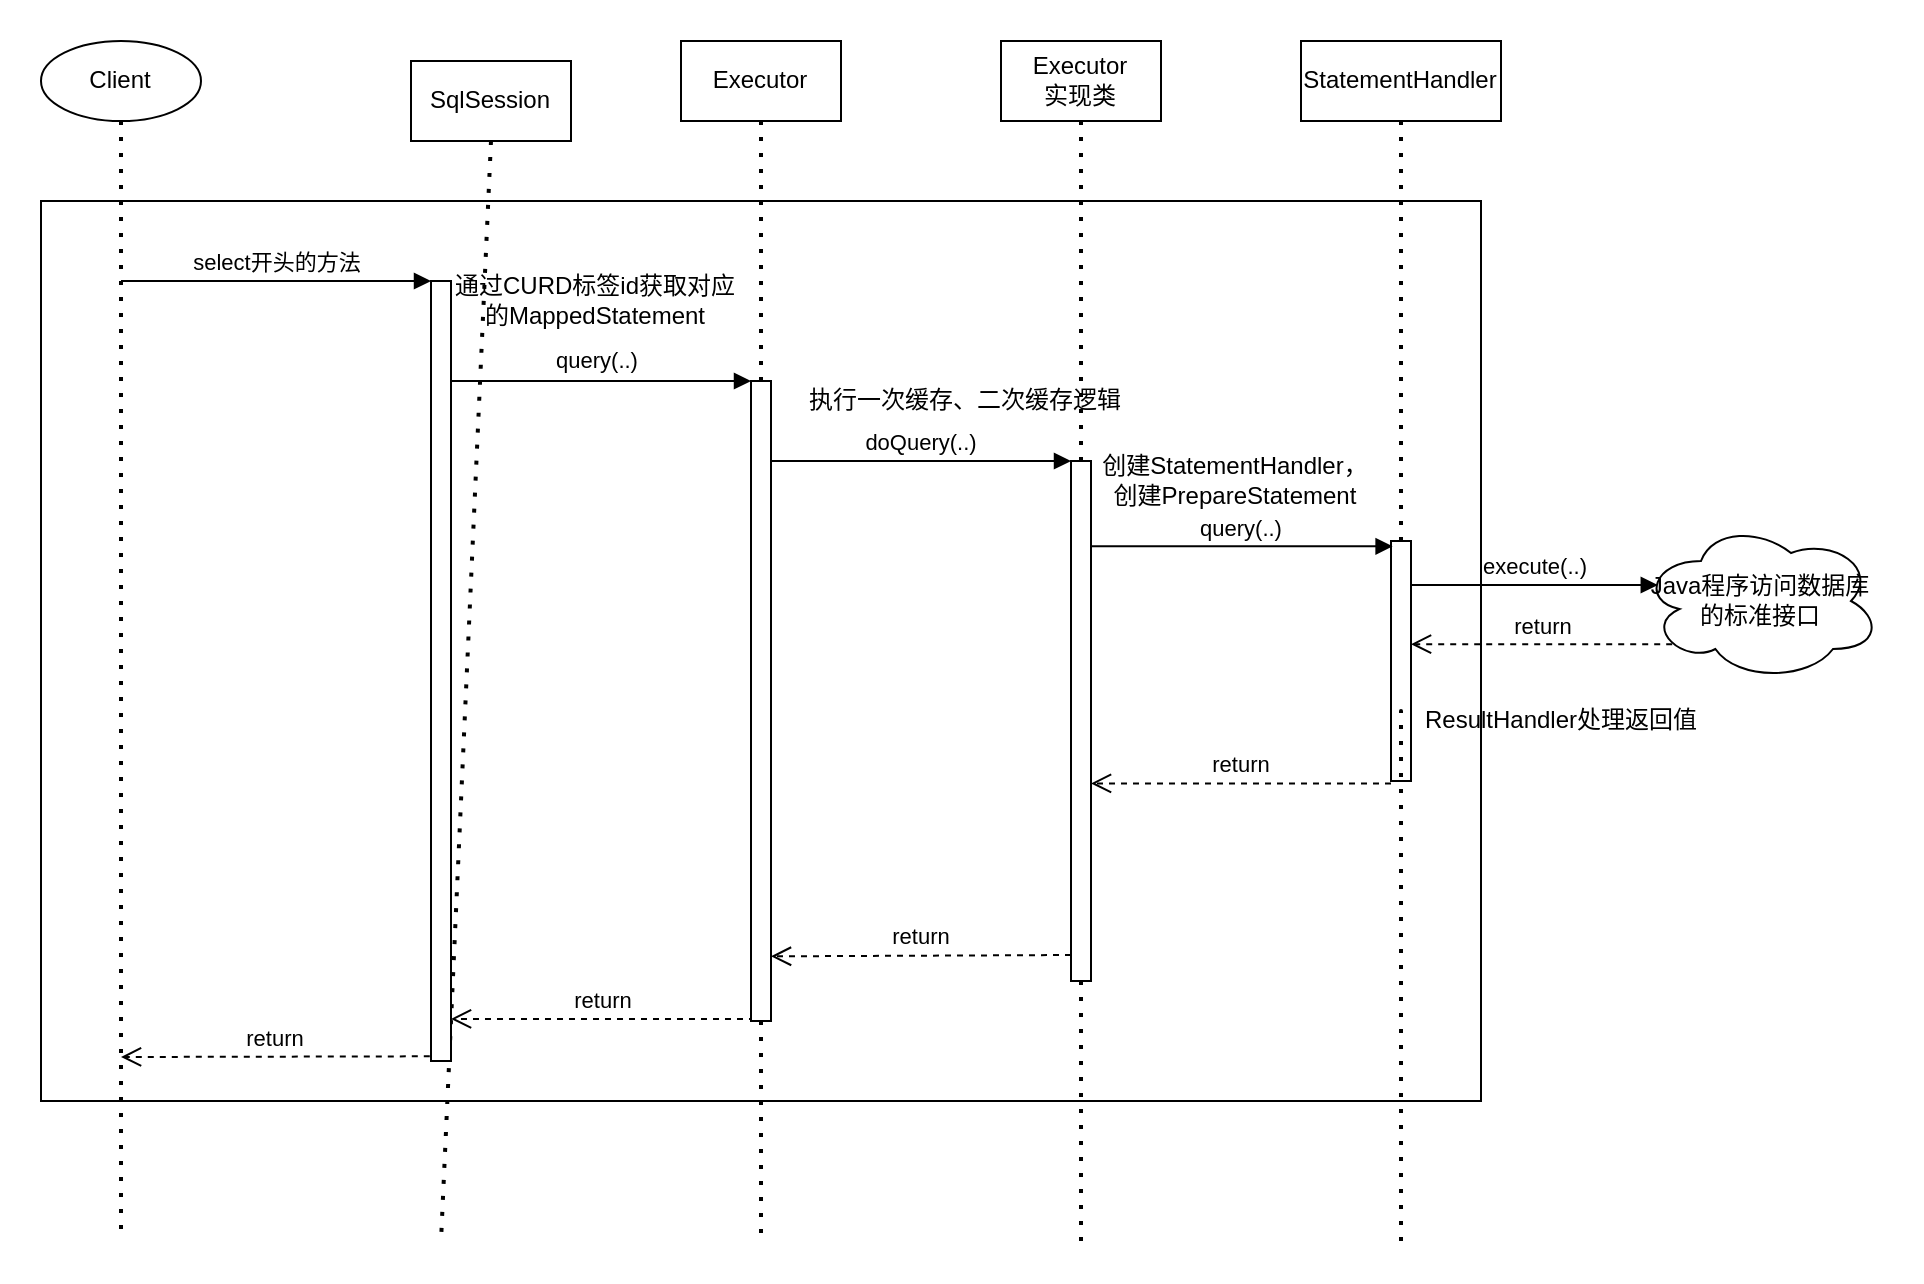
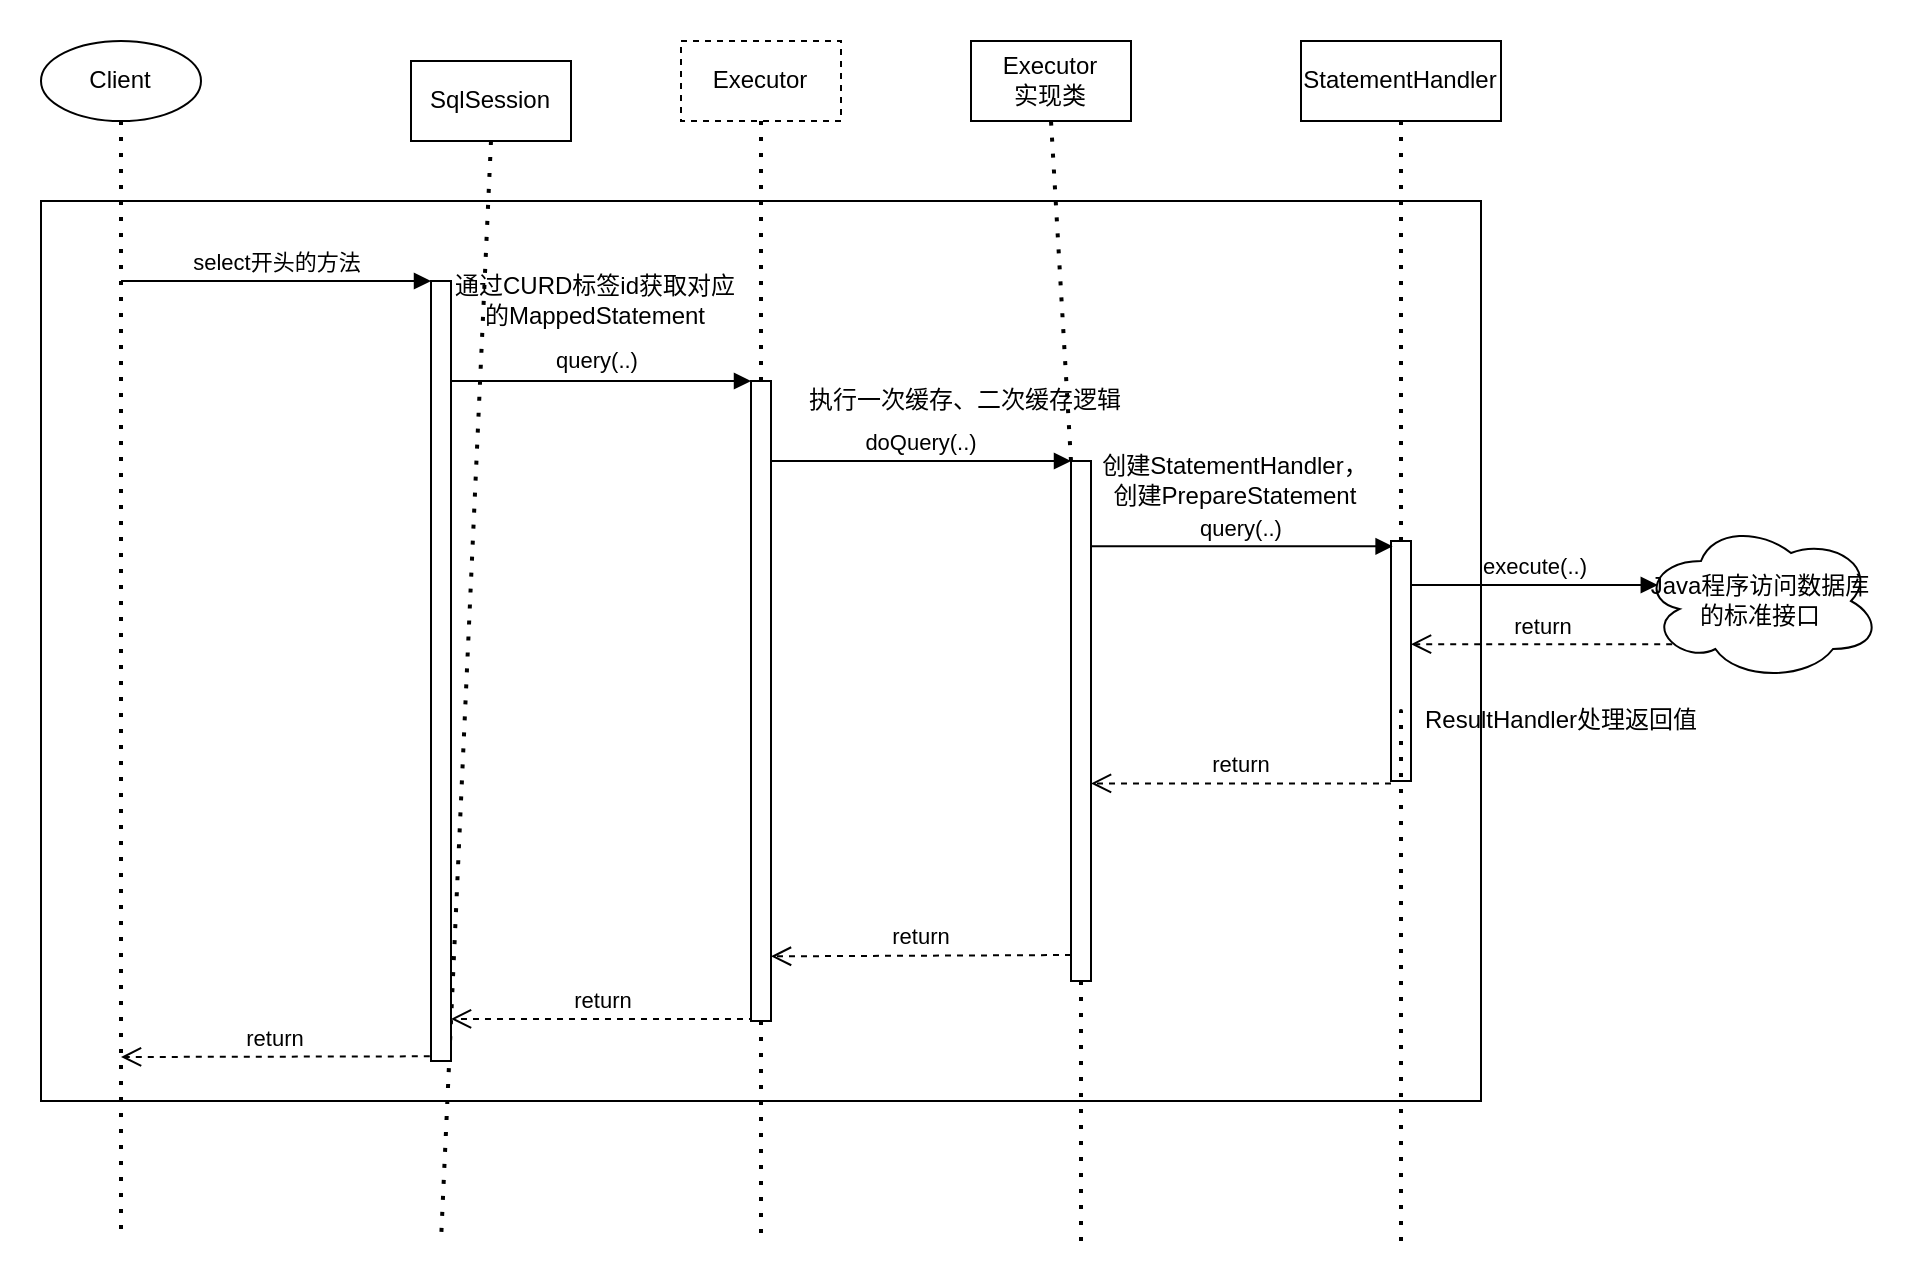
node "Executor": style solid -> dashed
node "Executor 实现类": moved (1081, 81) -> (1051, 81)
